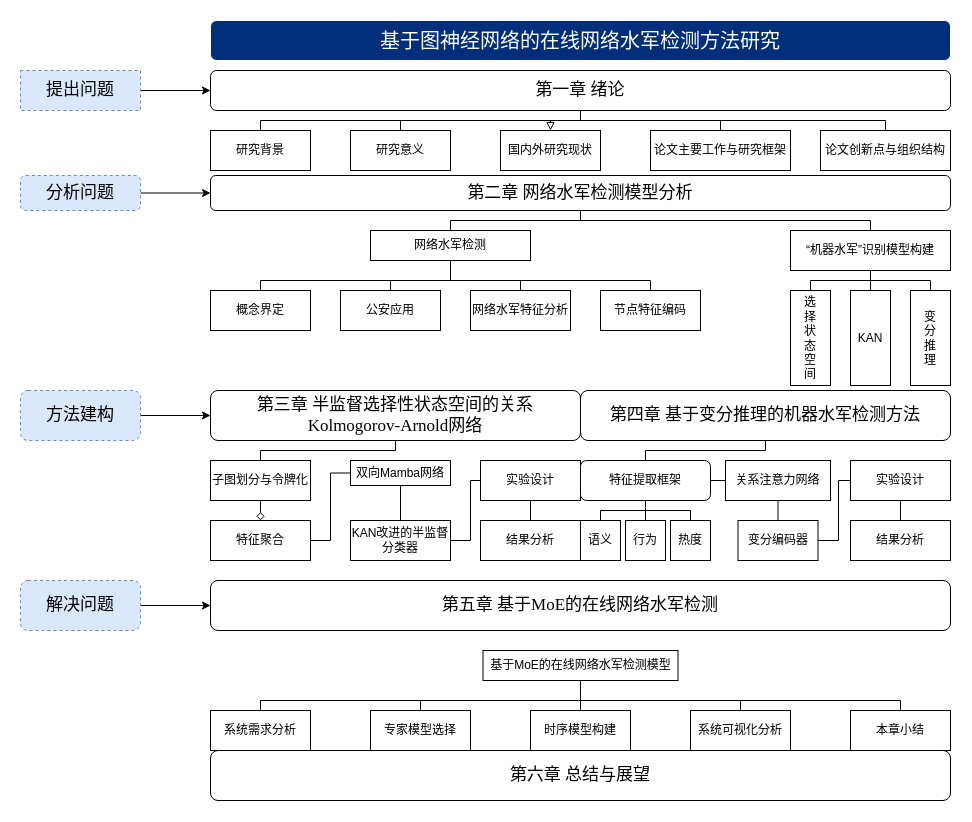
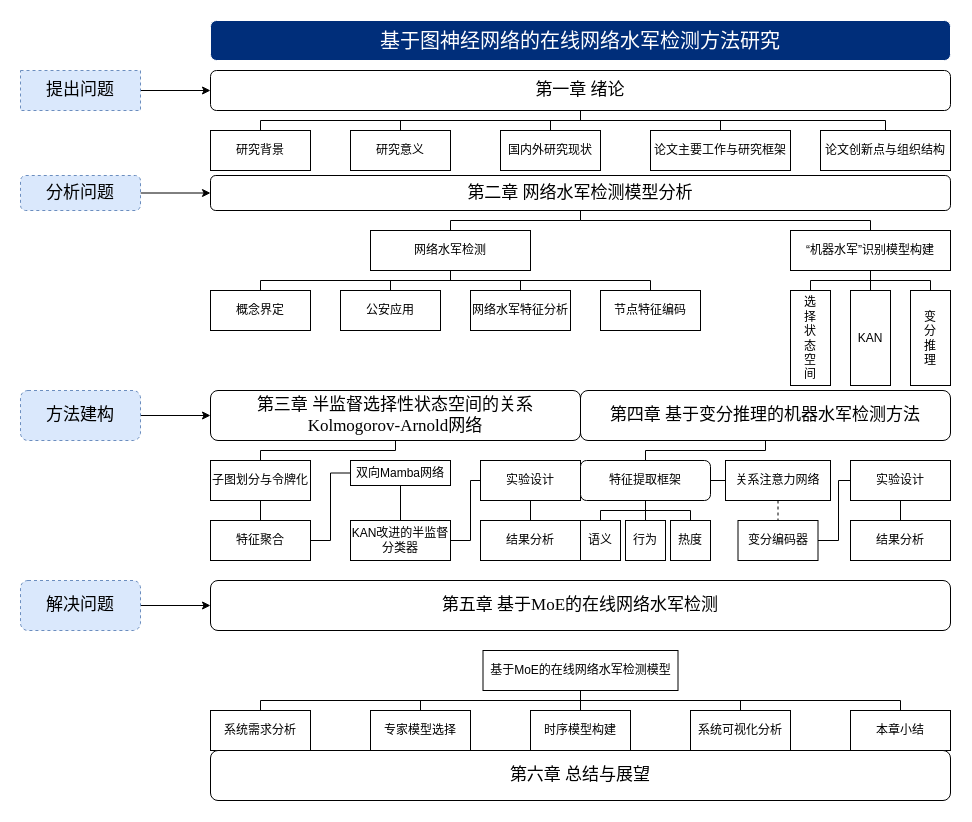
edge "第一章 绪论" -> "国内外研究现状": arrowhead block -> none
node "网络水军检测": size 160x30 -> 160x40
edge "关系注意力网络" -- "变分编码器": style solid -> dashed
edge "子图划分与令牌化" -> "特征聚合": arrowhead diamond -> none
node "基于MoE的在线网络水军检测模型": size 195x30 -> 195x40
